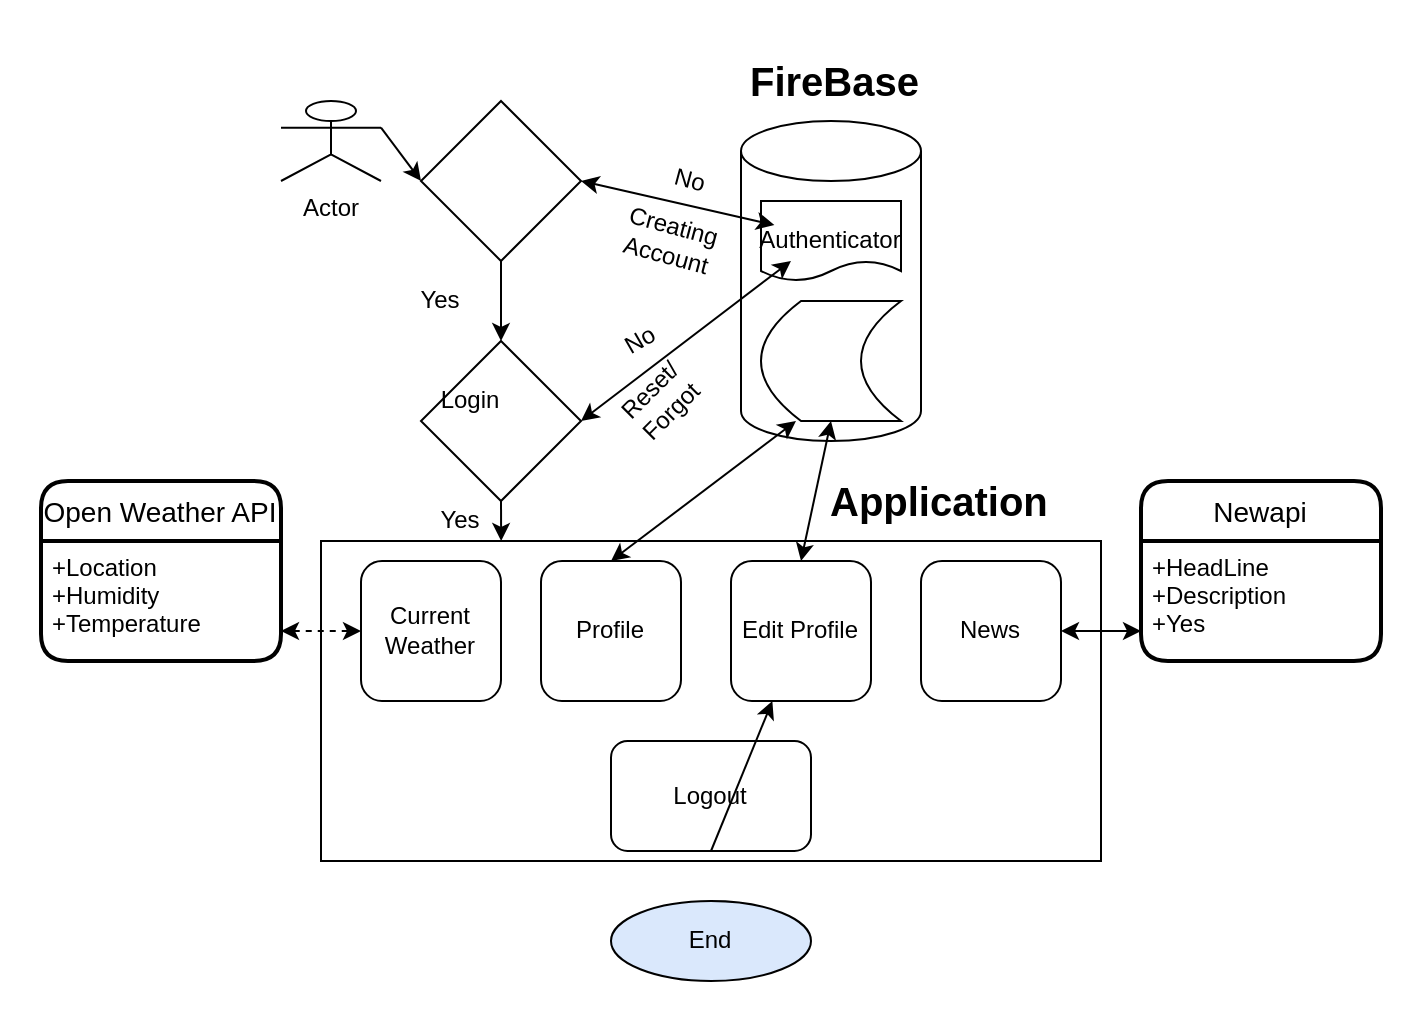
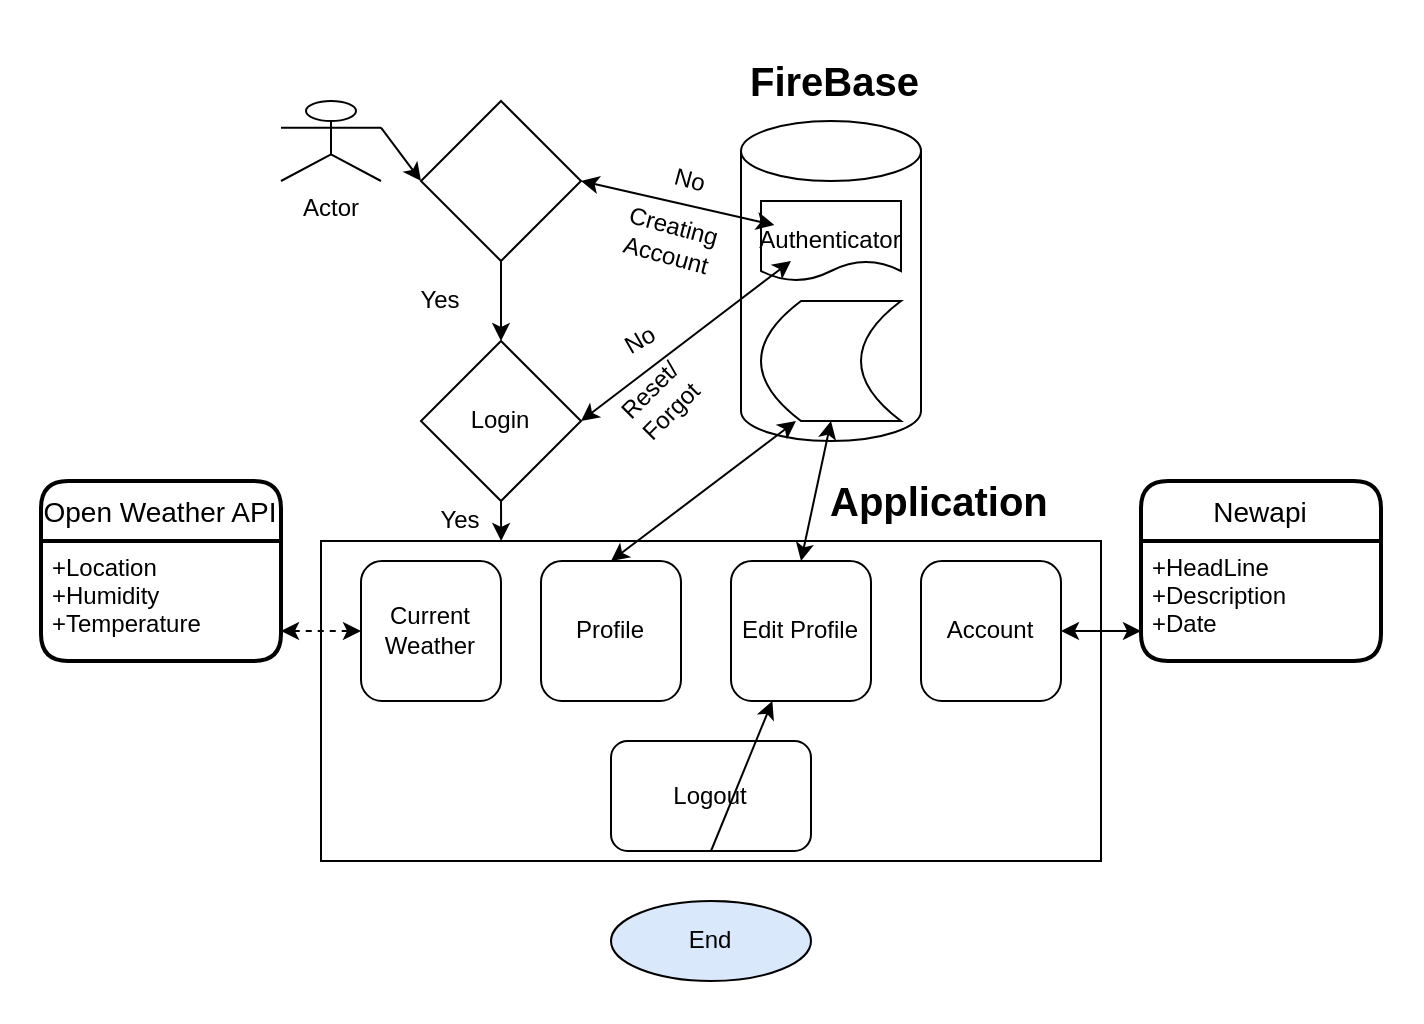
node "Login": moved (471, 401) -> (501, 421)
node "+HeadLine +Description +Yes": label "+HeadLine +Description +Yes" -> "+HeadLine +Description +Date"
node "News": label "News" -> "Account"
